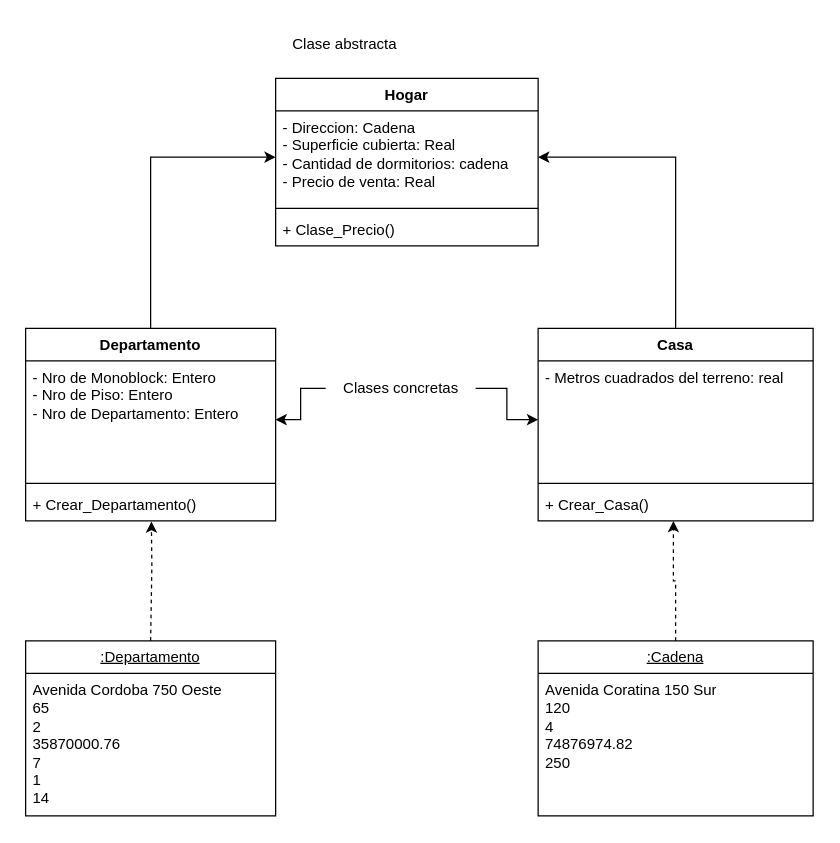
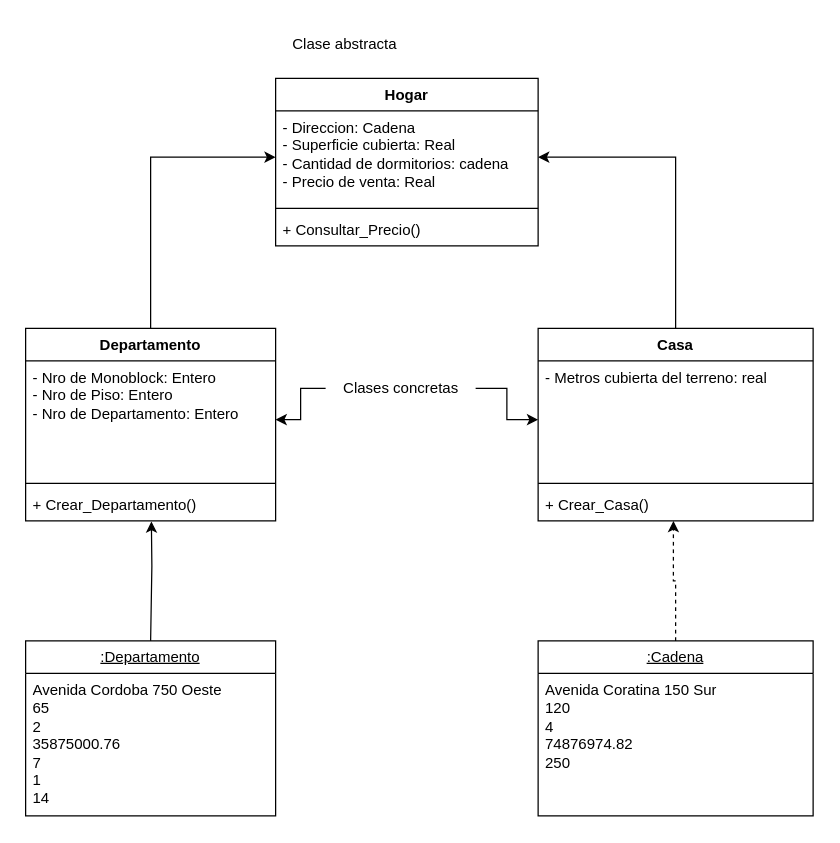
node "+ Clase_Precio()": label "+ Clase_Precio()" -> "+ Consultar_Precio()"
node "- Metros cuadrados del terreno: real": label "- Metros cuadrados del terreno: real" -> "- Metros cubierta del terreno: real"
edge ":Departamento" -> "+ Crear_Departamento()": style dashed -> solid
node "Avenida Cordoba 750 Oeste 65 2 35870000.76 7 1 14": label "Avenida Cordoba 750 Oeste 65 2 35870000.76 7 1 14" -> "Avenida Cordoba 750 Oeste 65 2 35875000.76 7 1 14"
